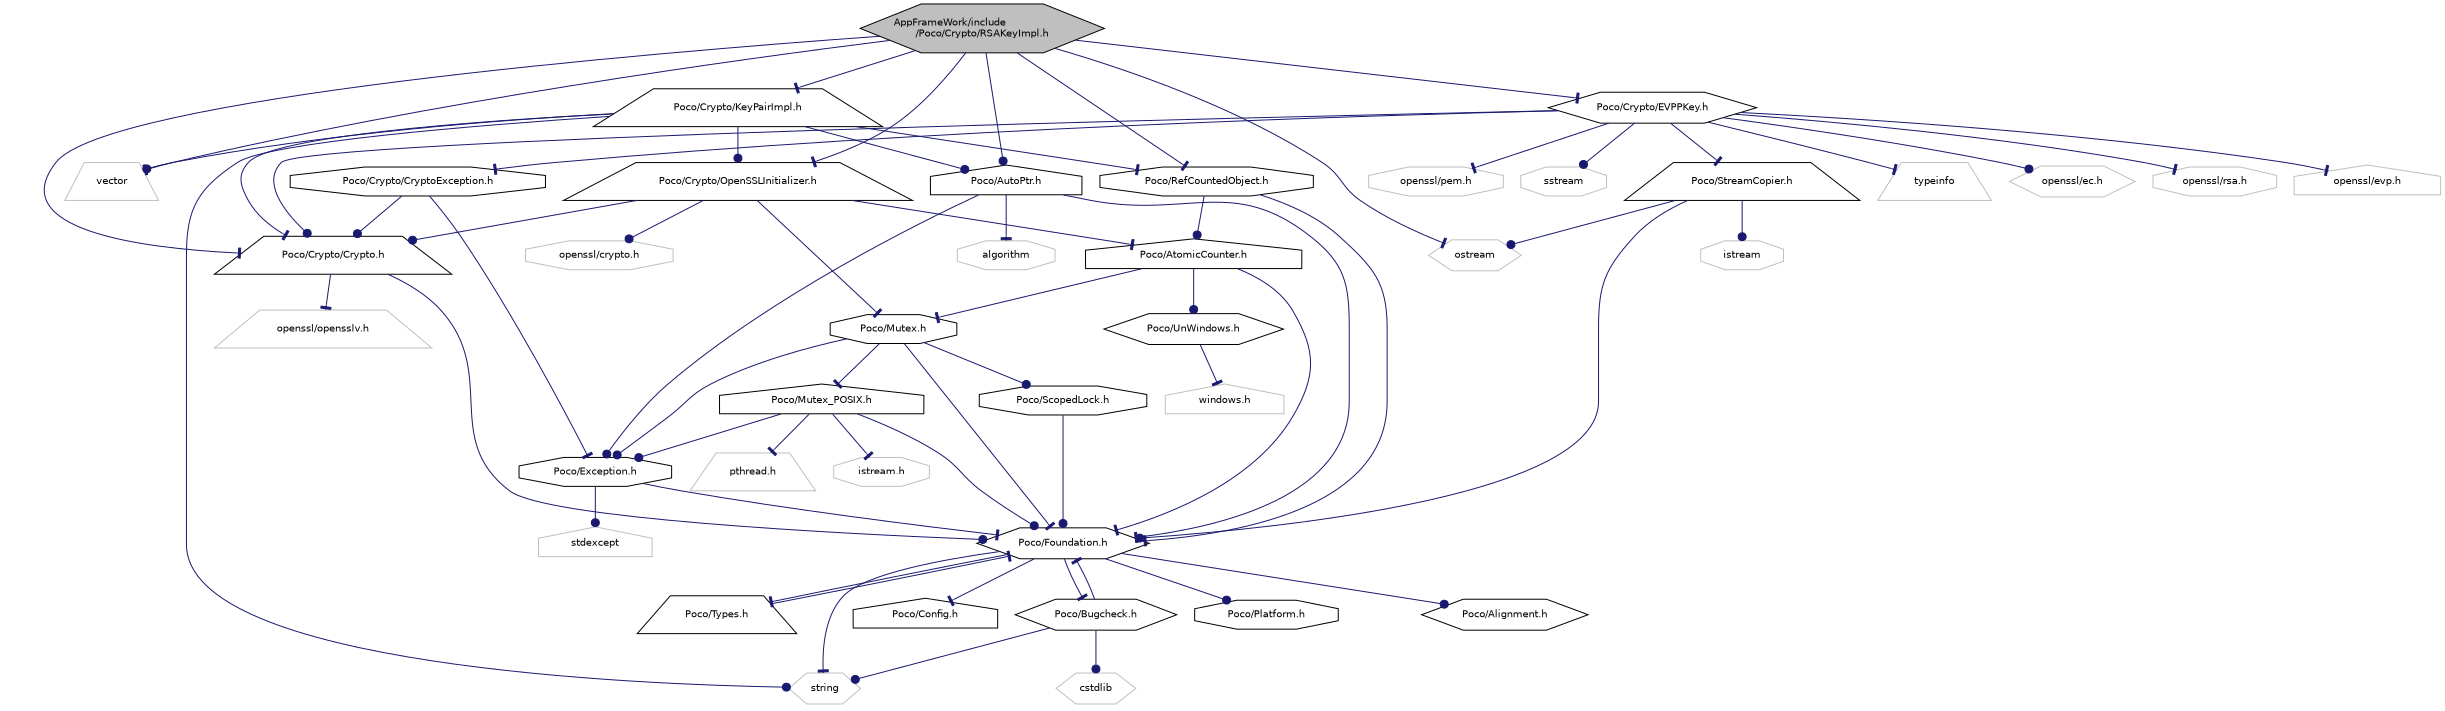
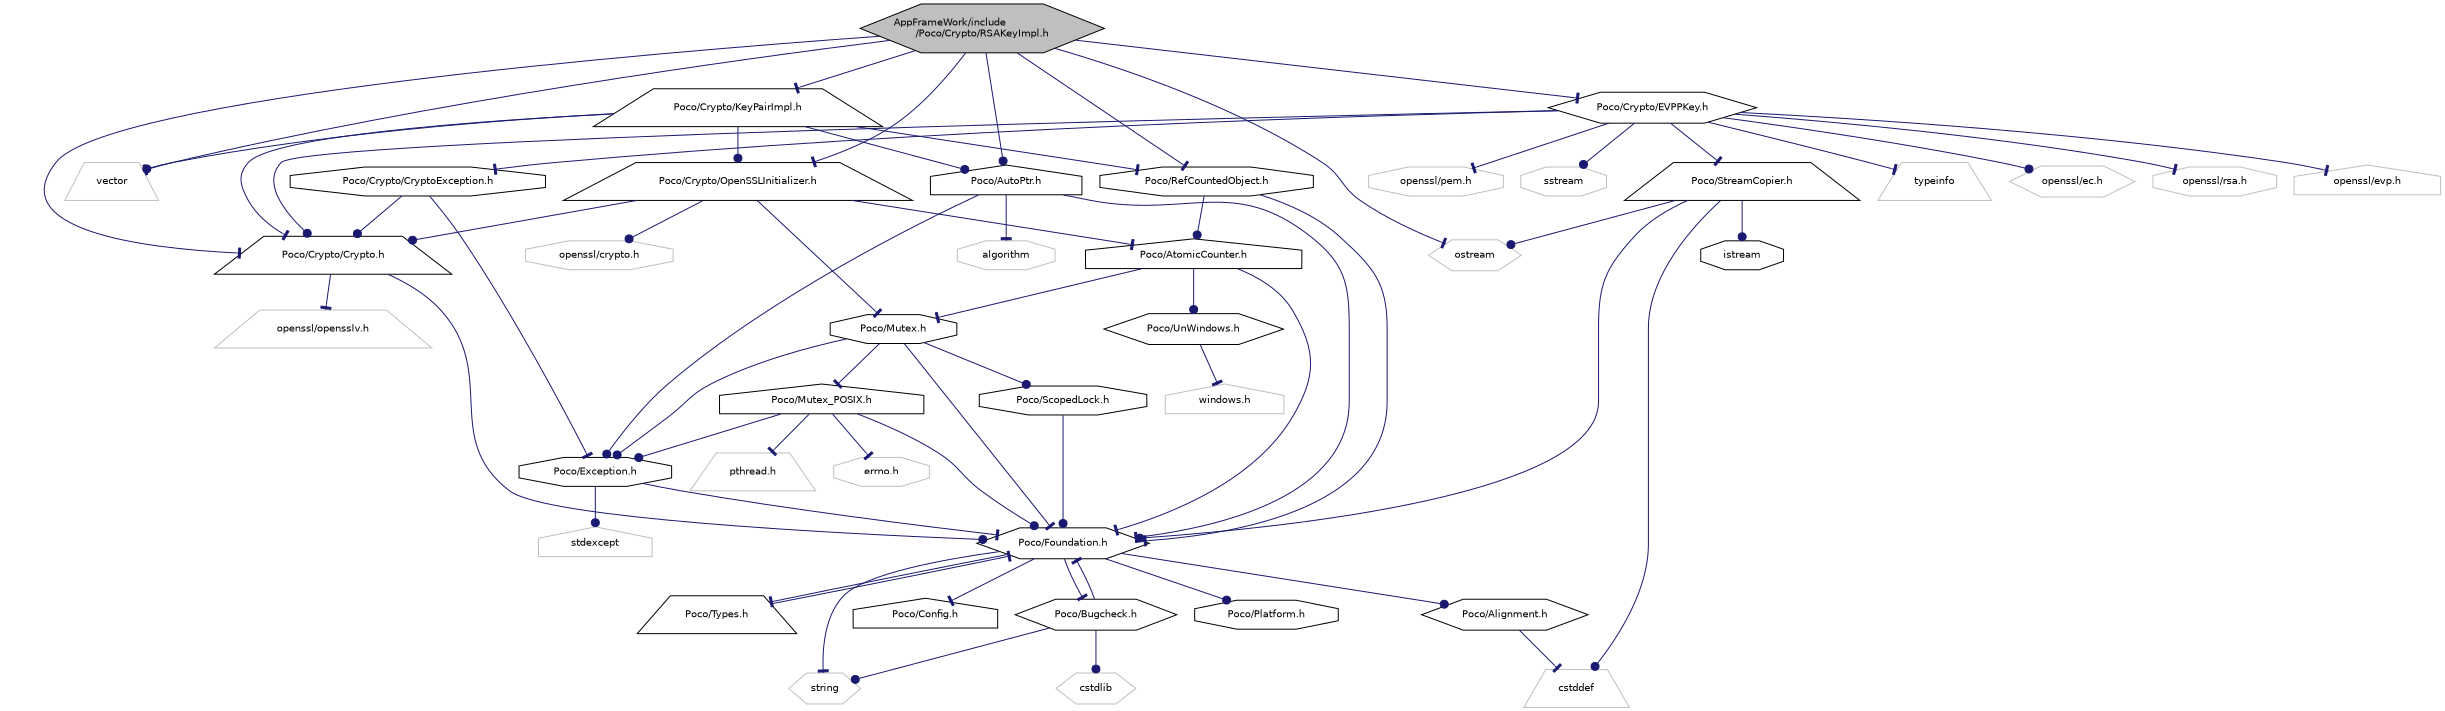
node "istream": color grey75 -> black
node "istream.h": label "istream.h" -> "errno.h"
edge "Poco/Crypto/KeyPairImpl.h" -> "string": removed
node "cstddef": added
